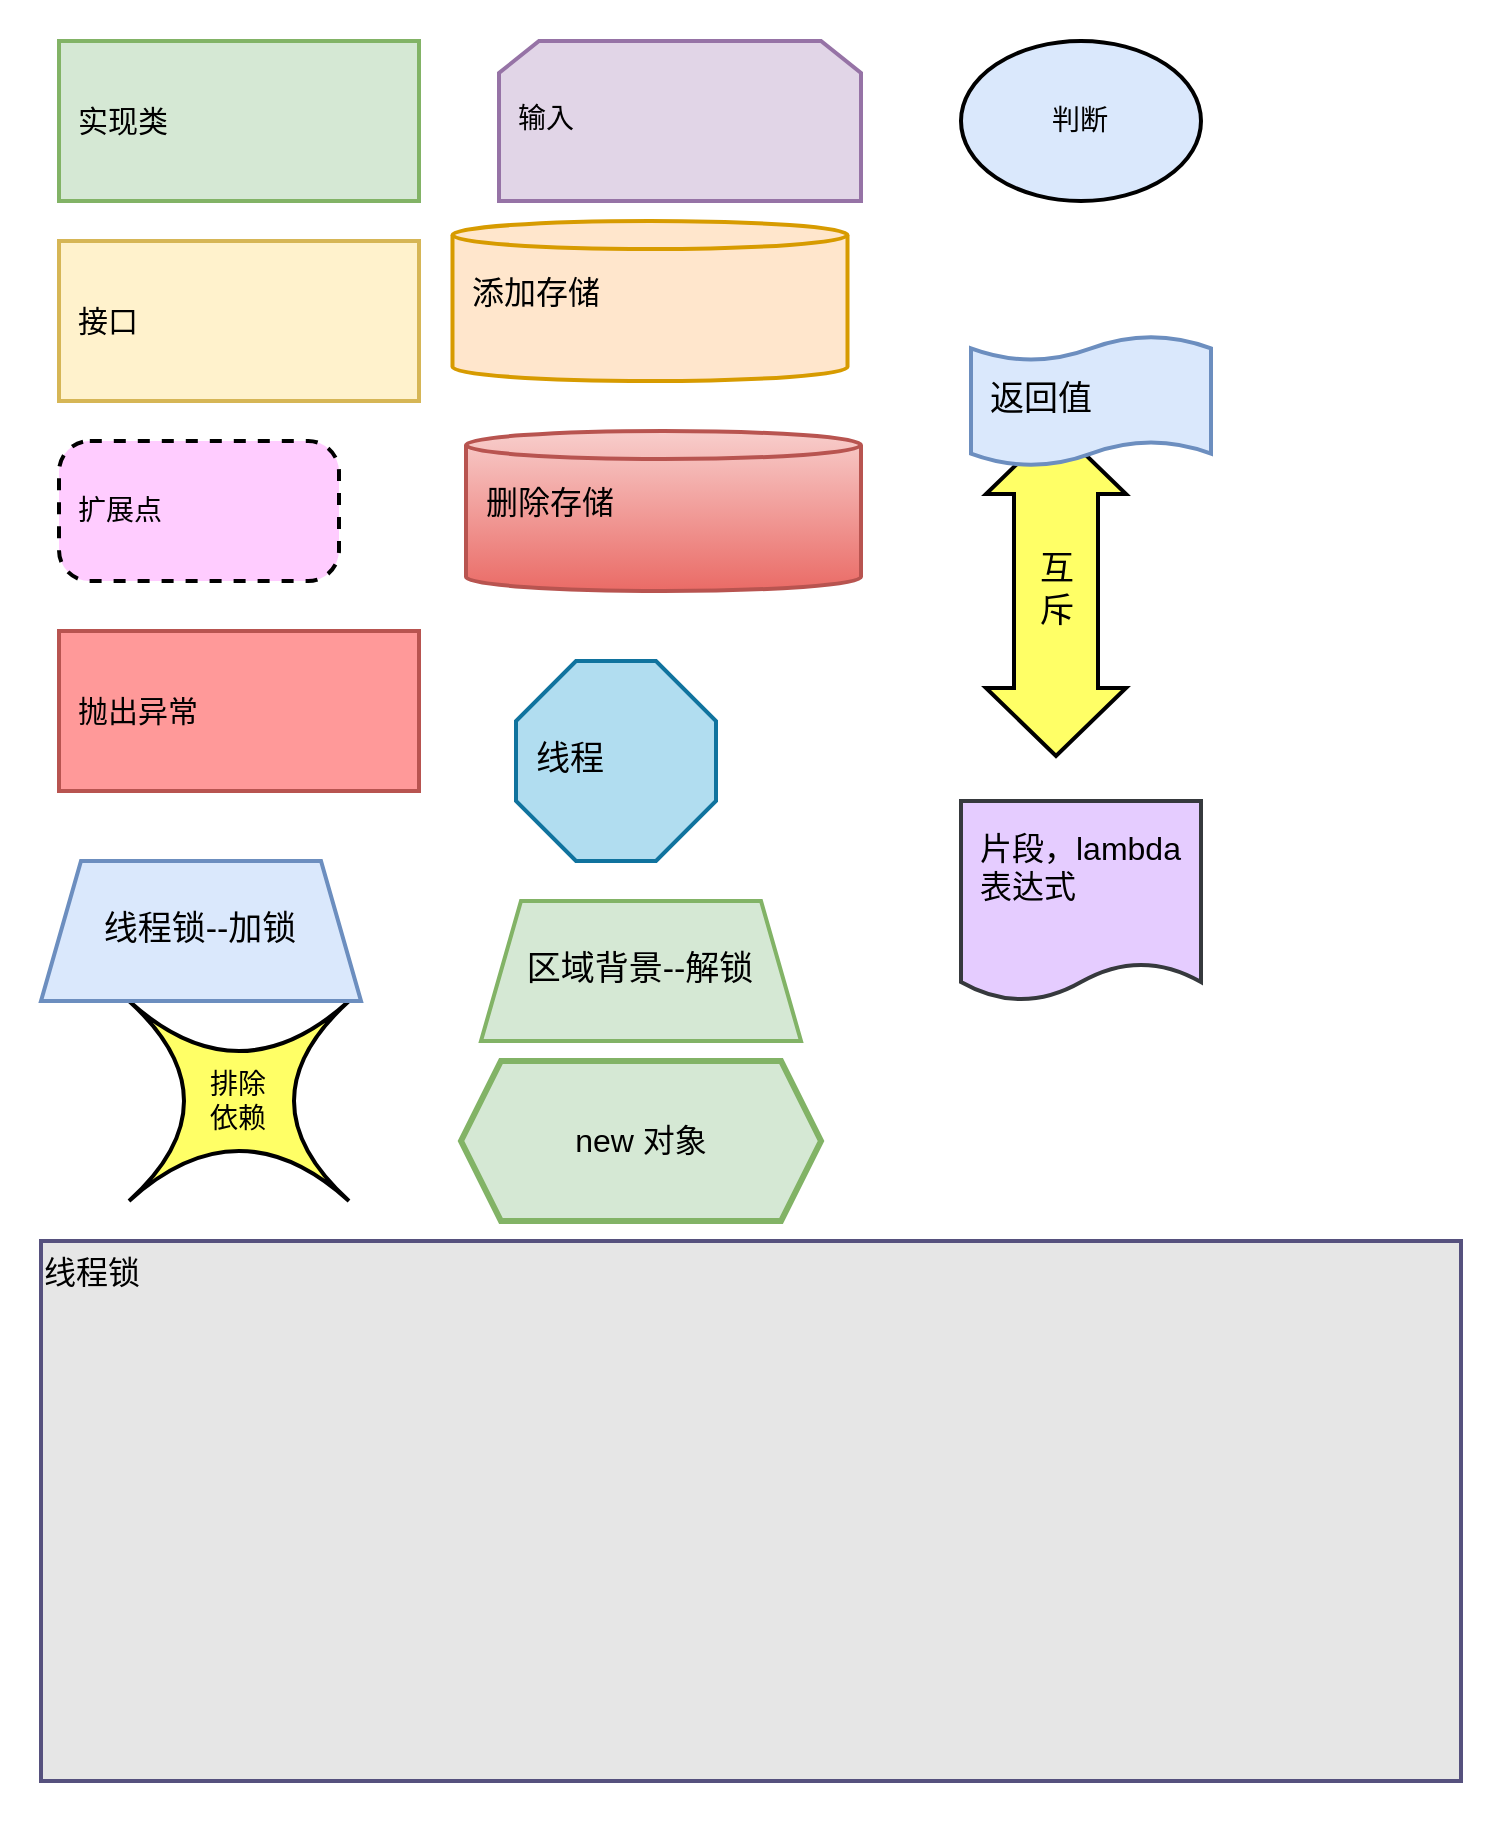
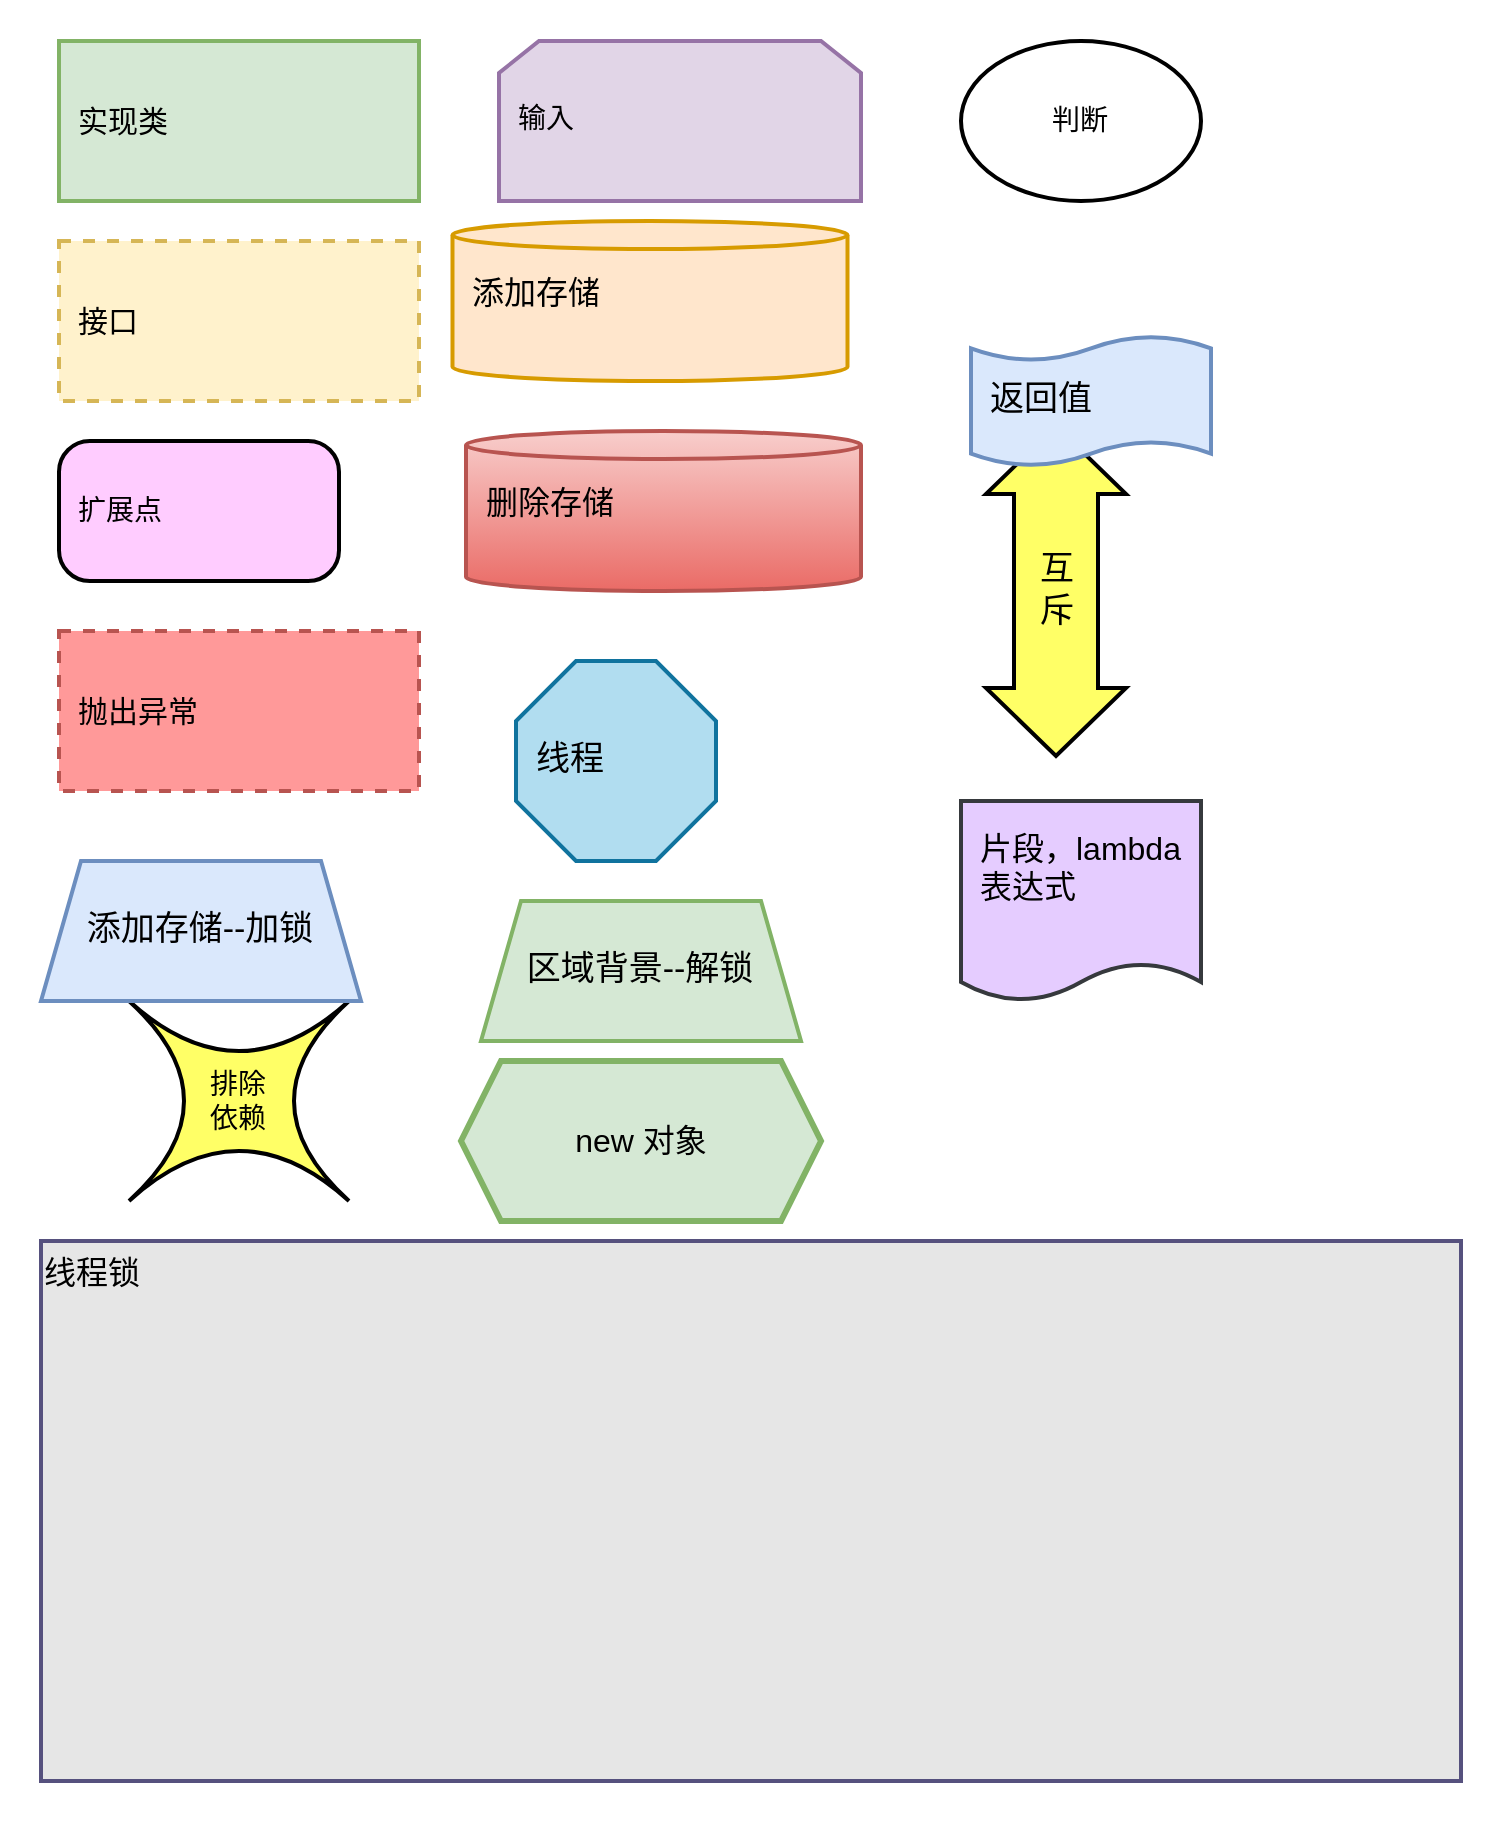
node "判断": fillcolor #dae8fc -> #ffffff
node "接口": style solid -> dashed
node "扩展点": style dashed -> solid
node "抛出异常": style solid -> dashed
node "线程锁--加锁": label "线程锁--加锁" -> "添加存储--加锁"
